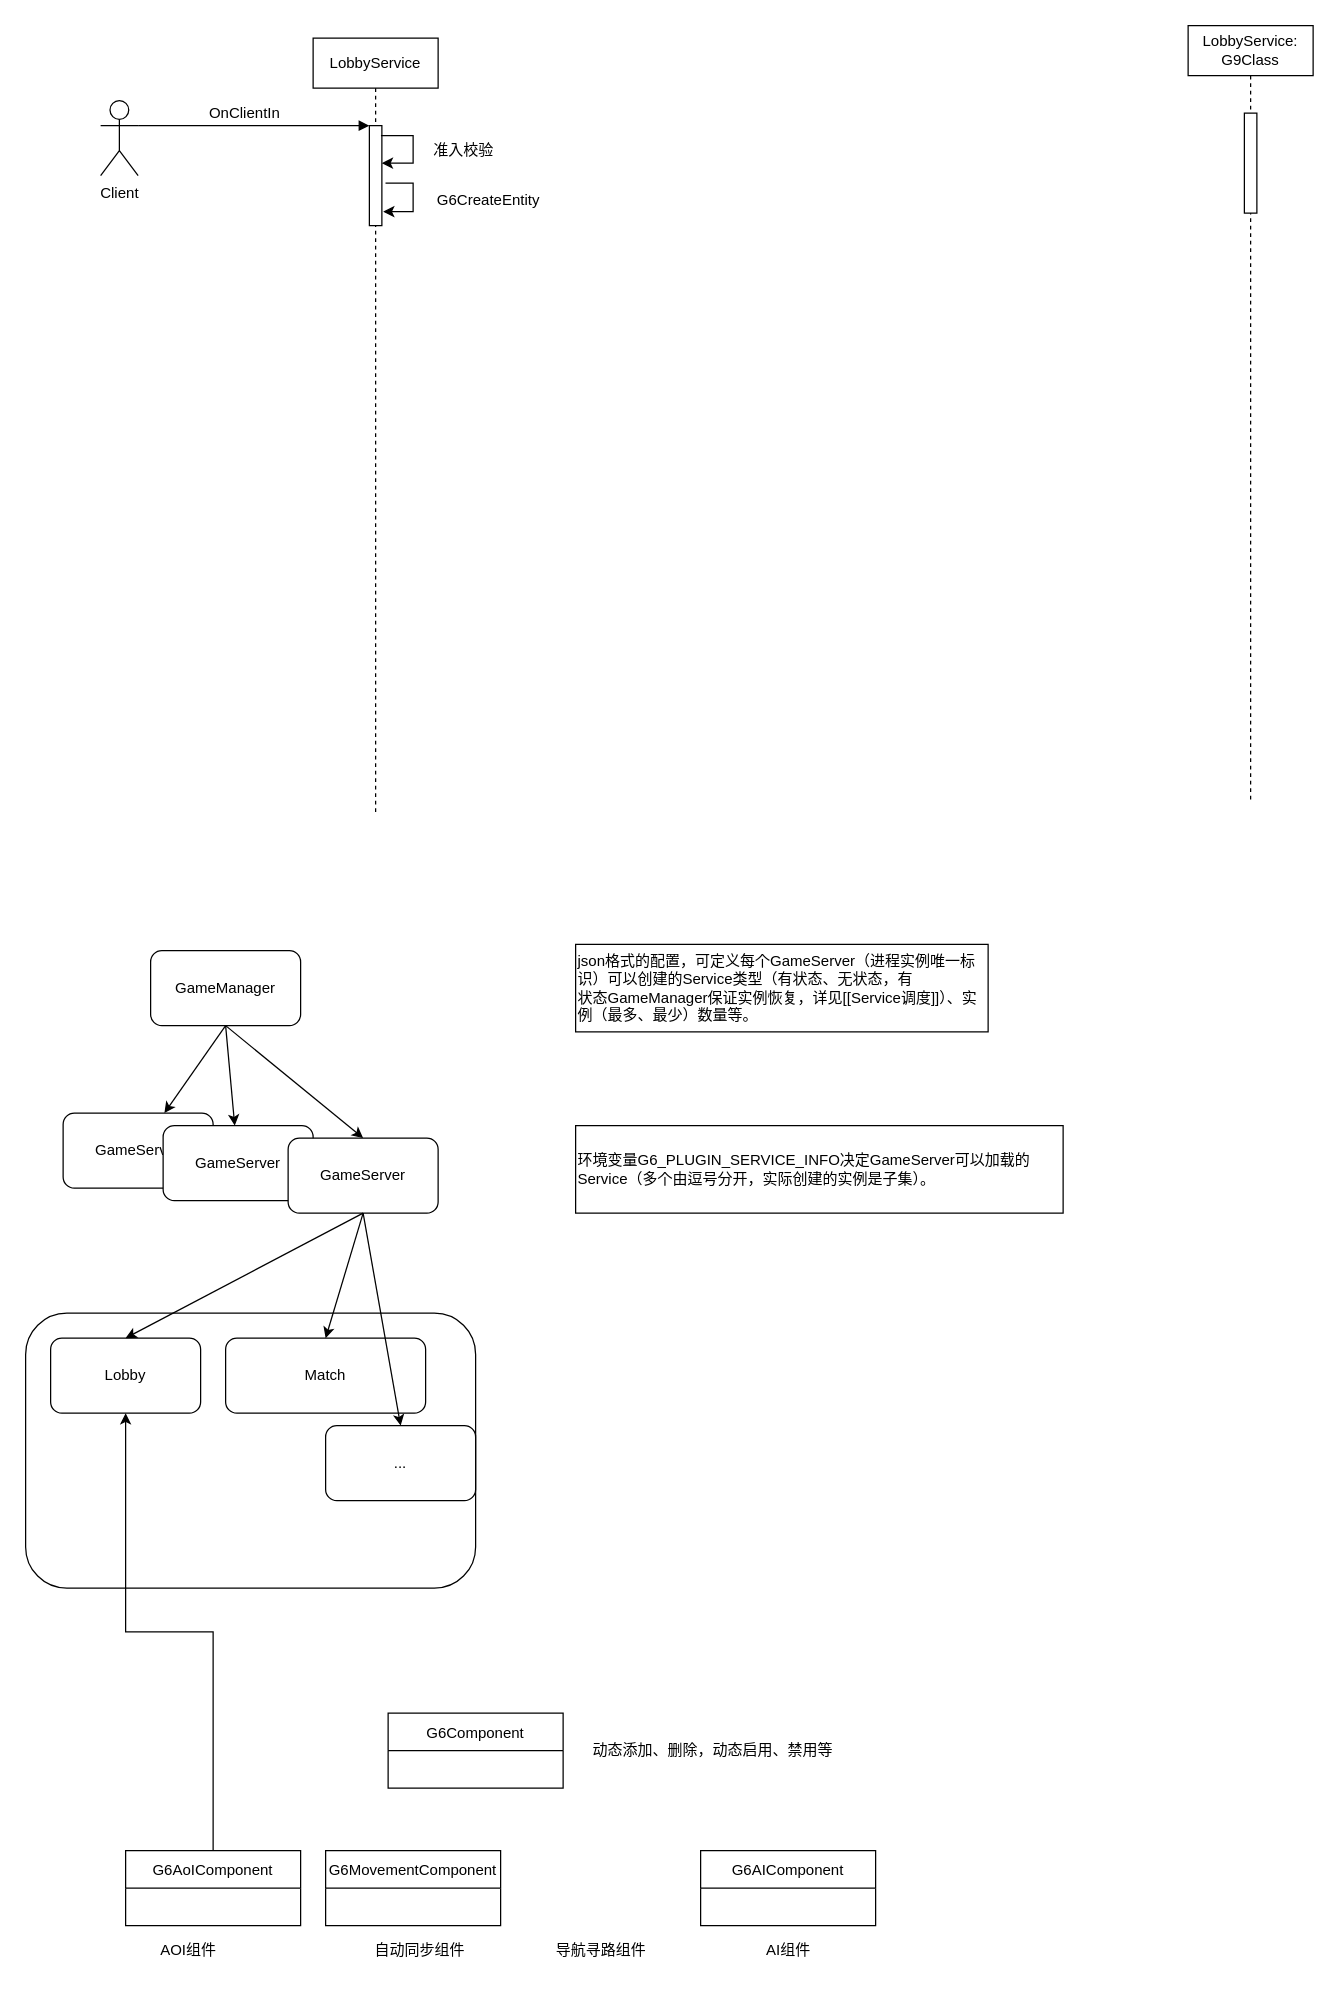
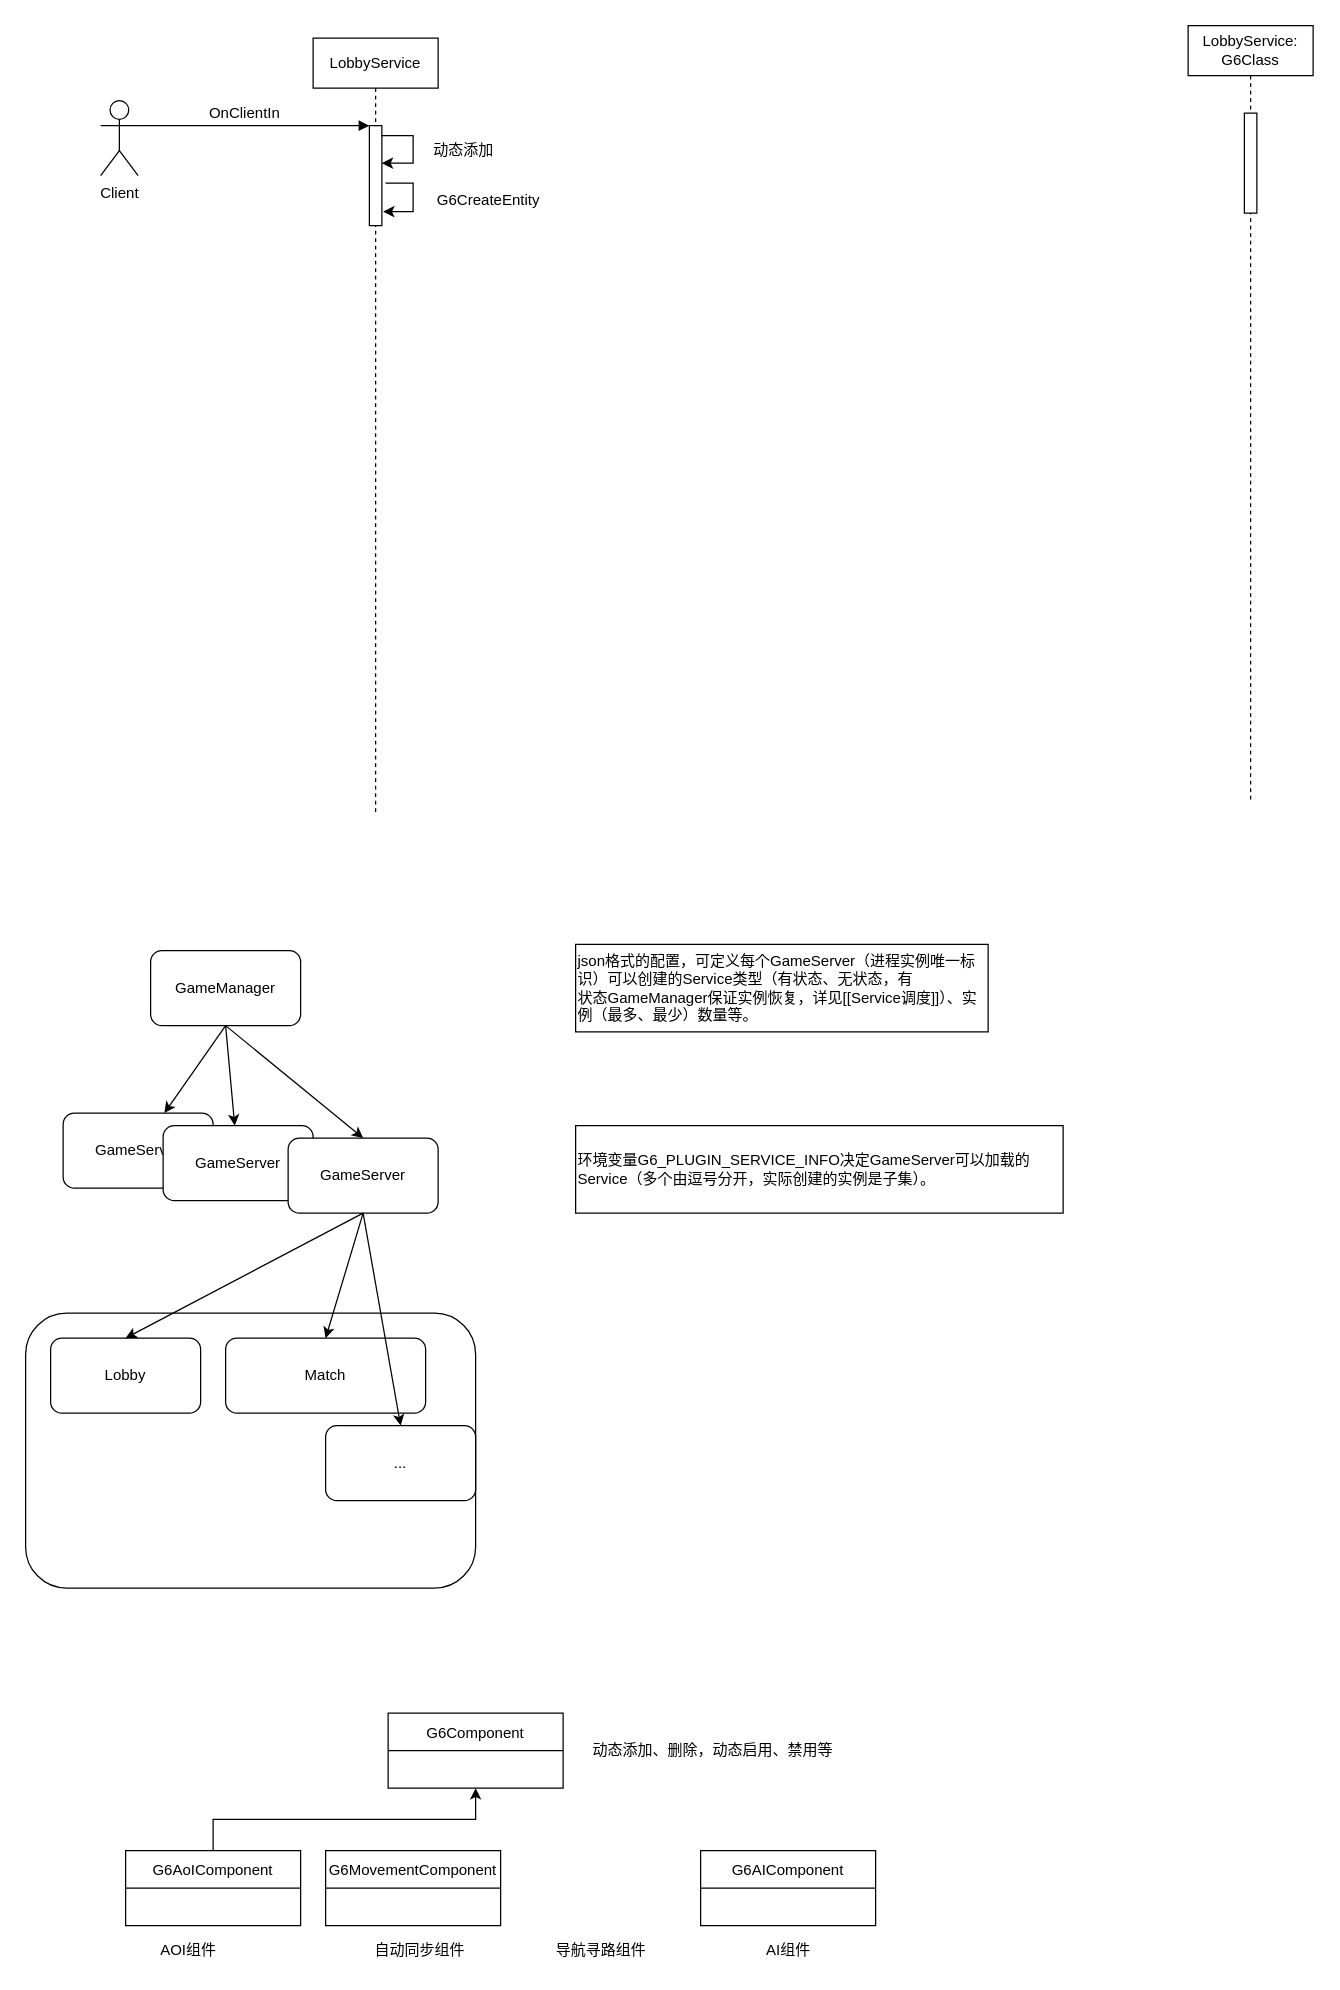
node "LobbyService: G9Class": label "LobbyService: G9Class" -> "LobbyService: G6Class"
node "准入校验": label "准入校验" -> "动态添加"
edge "G6AoIComponent" -> "Lobby": now "G6AoIComponent" -> "G6Component"
